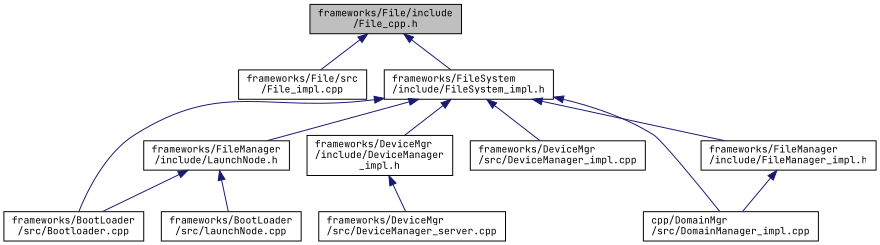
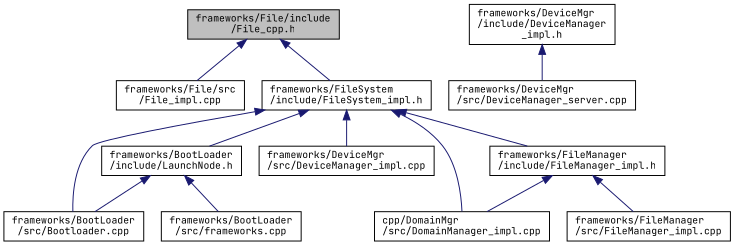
edge "frameworks/DeviceMgr /include/DeviceManager _impl.h" -> "frameworks/FileSystem /include/FileSystem_impl.h": removed
node "frameworks/FileManager /include/LaunchNode.h": label "frameworks/FileManager /include/LaunchNode.h" -> "frameworks/BootLoader /include/LaunchNode.h"
node "frameworks/BootLoader /src/launchNode.cpp": label "frameworks/BootLoader /src/launchNode.cpp" -> "frameworks/BootLoader /src/frameworks.cpp"
node "frameworks/FileManager /src/FileManager_impl.cpp": added
